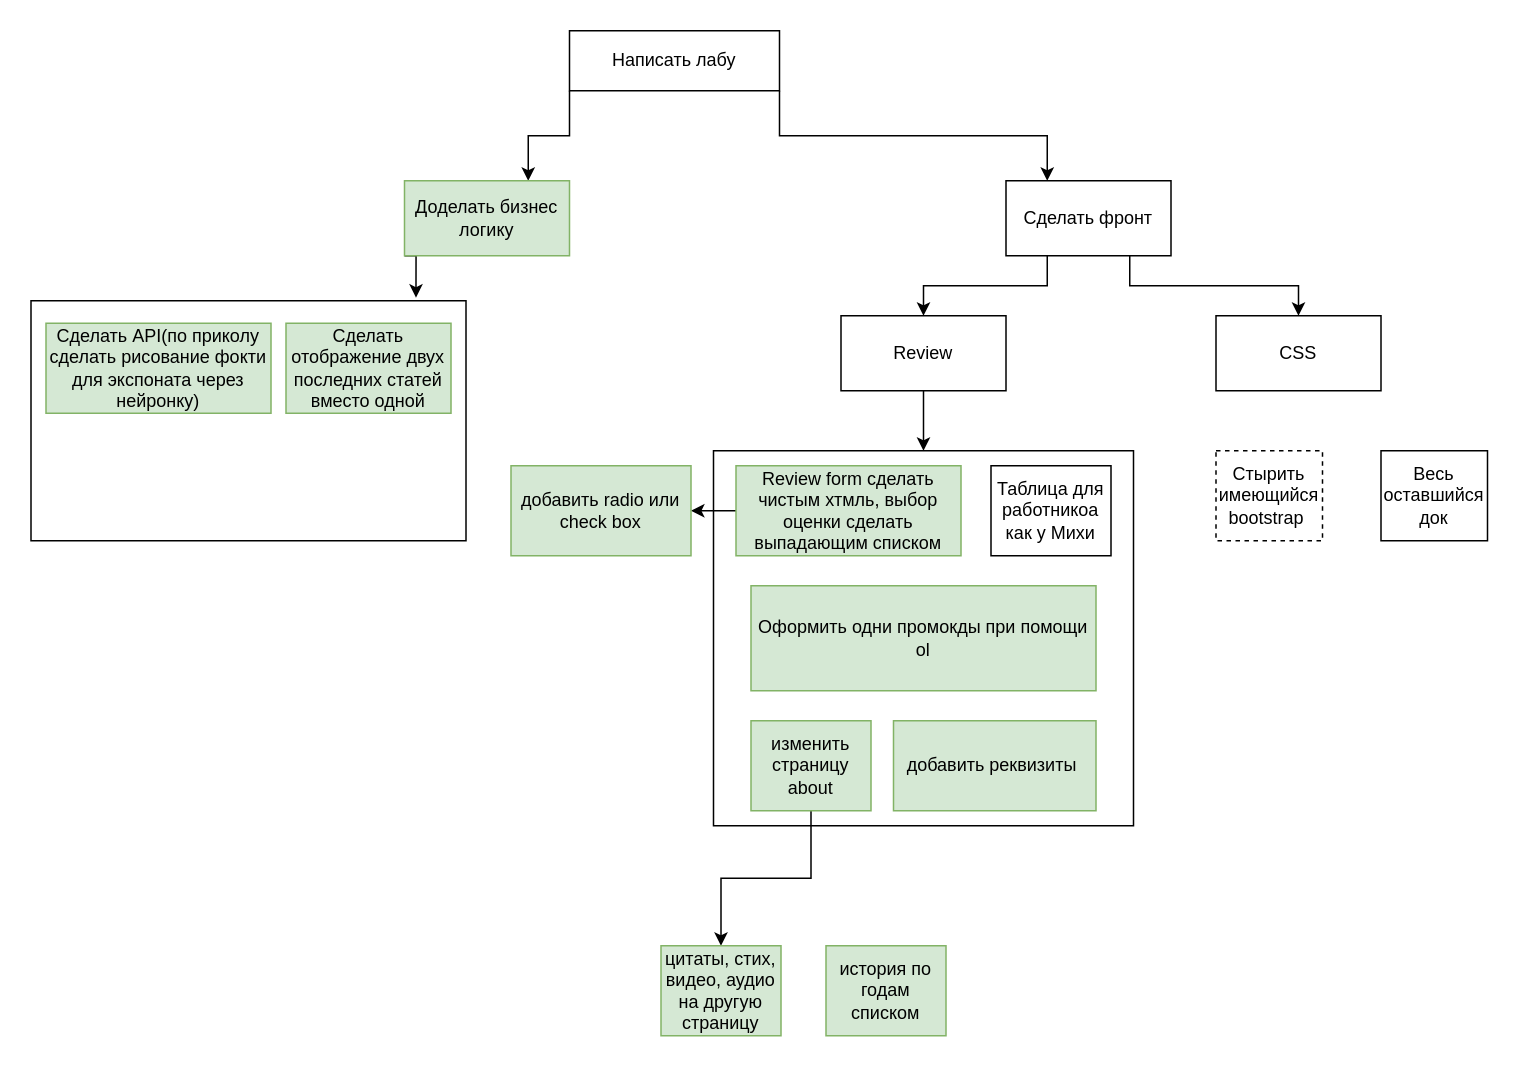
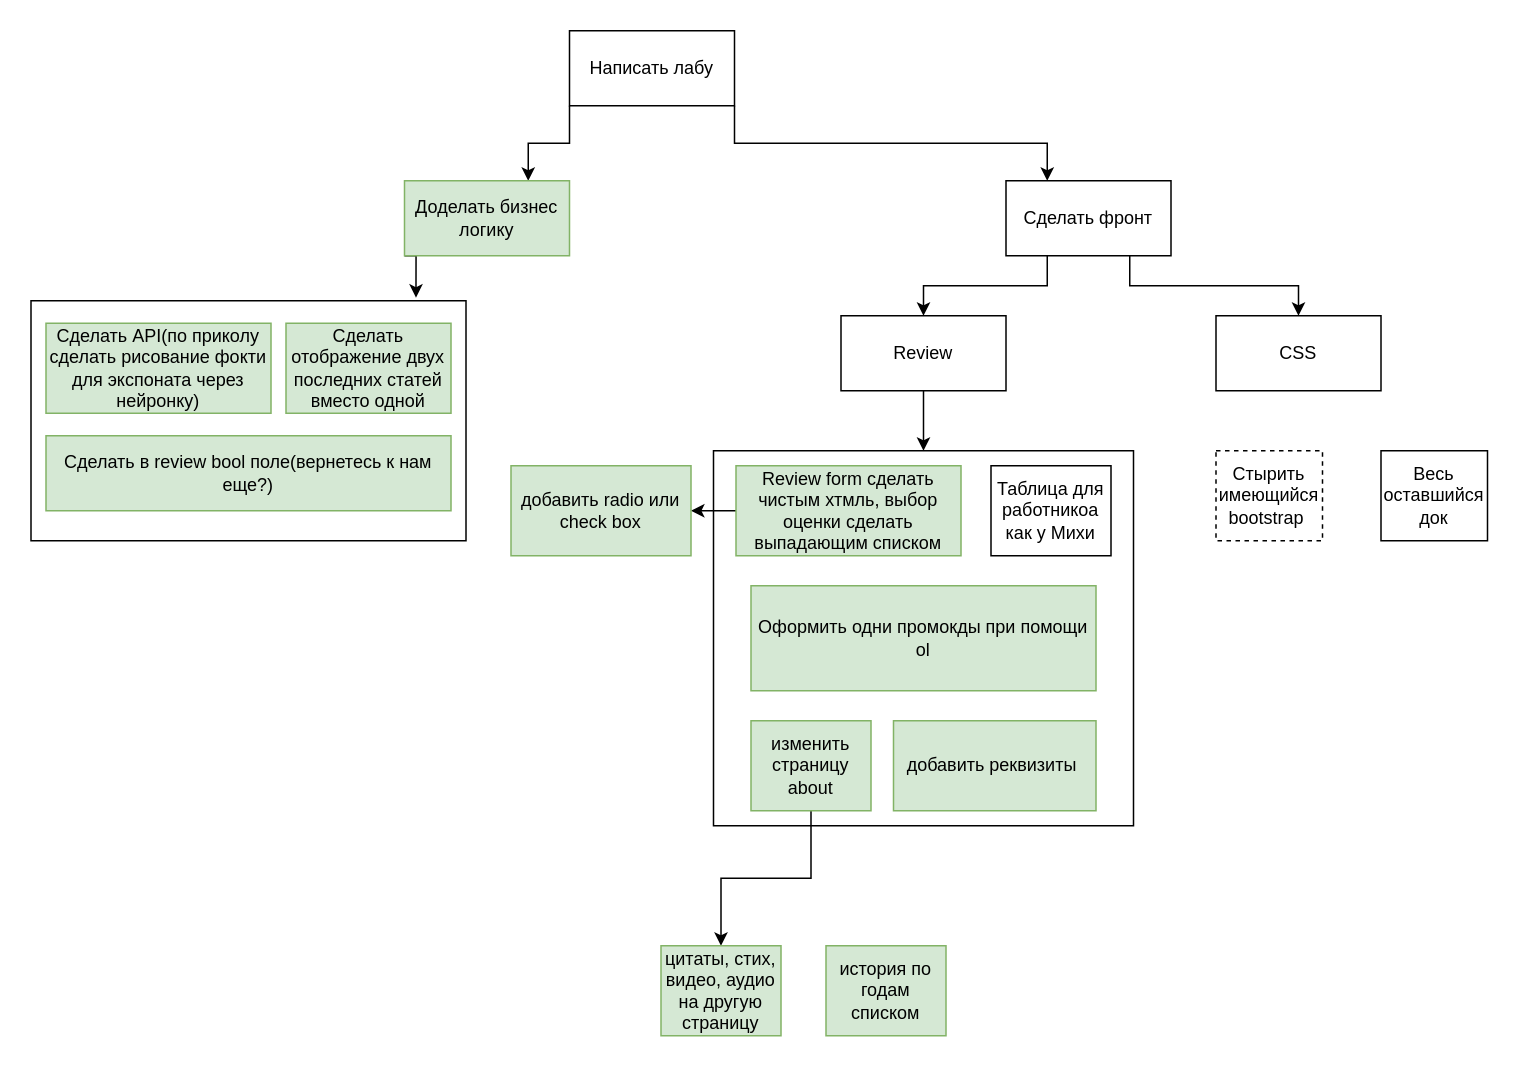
node "Написать лабу": size 210x60 -> 165x75
node "Сделать в review bool поле(вернетесь к нам еще?)": added
